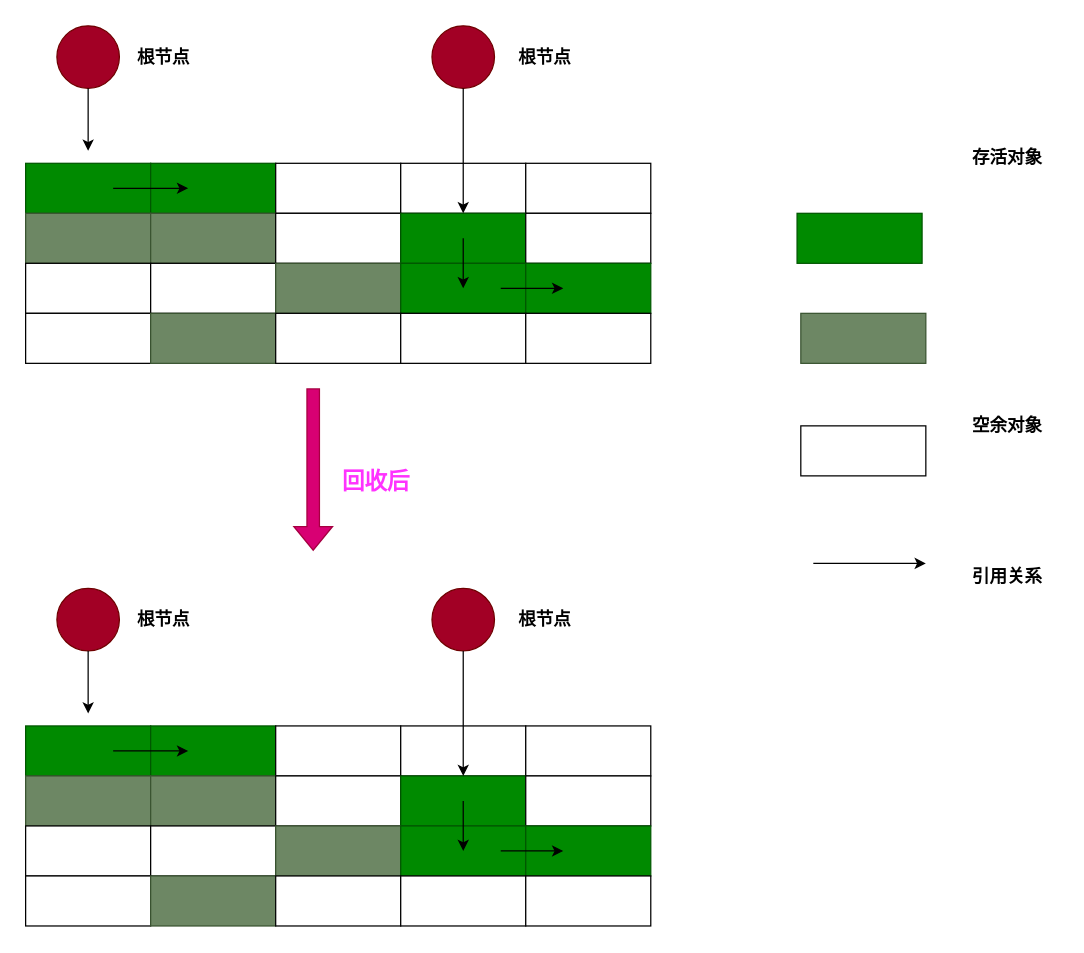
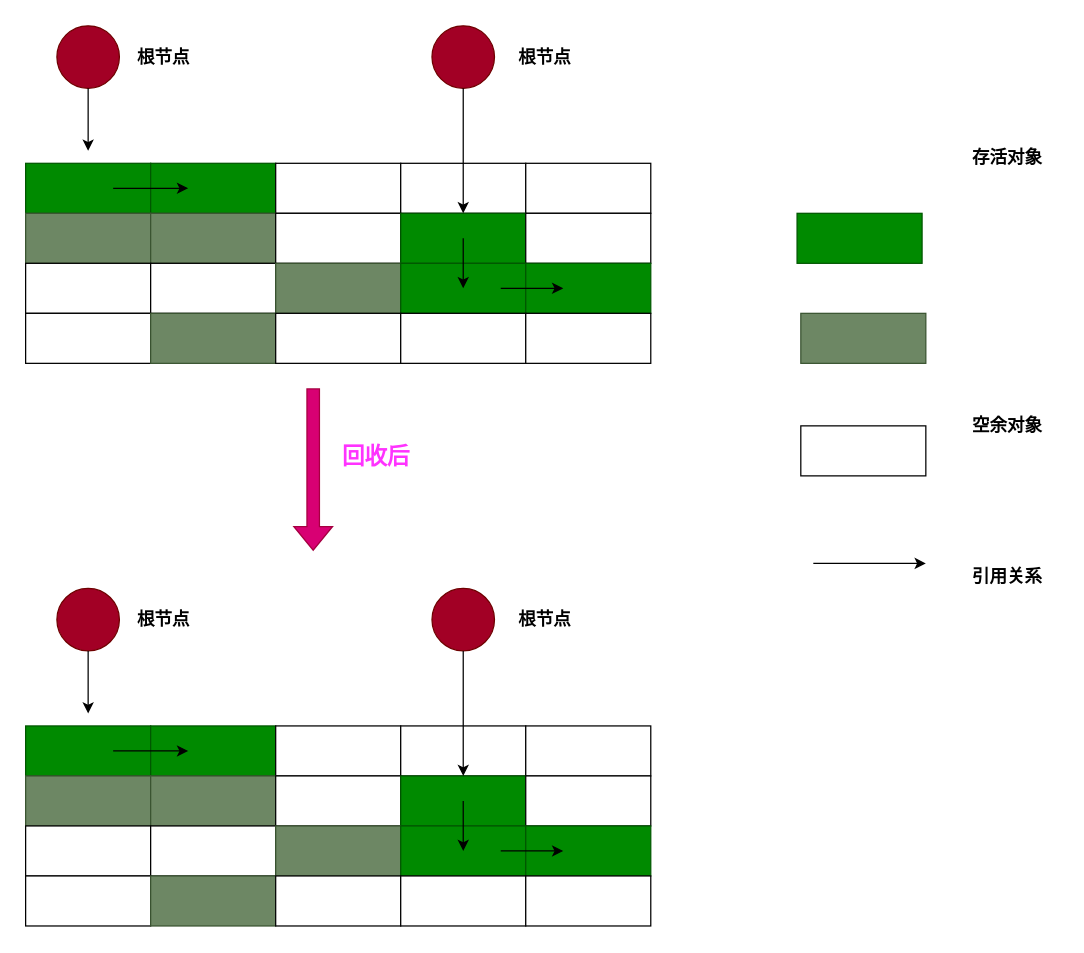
node "回收后": moved (376, 482) -> (376, 457)
